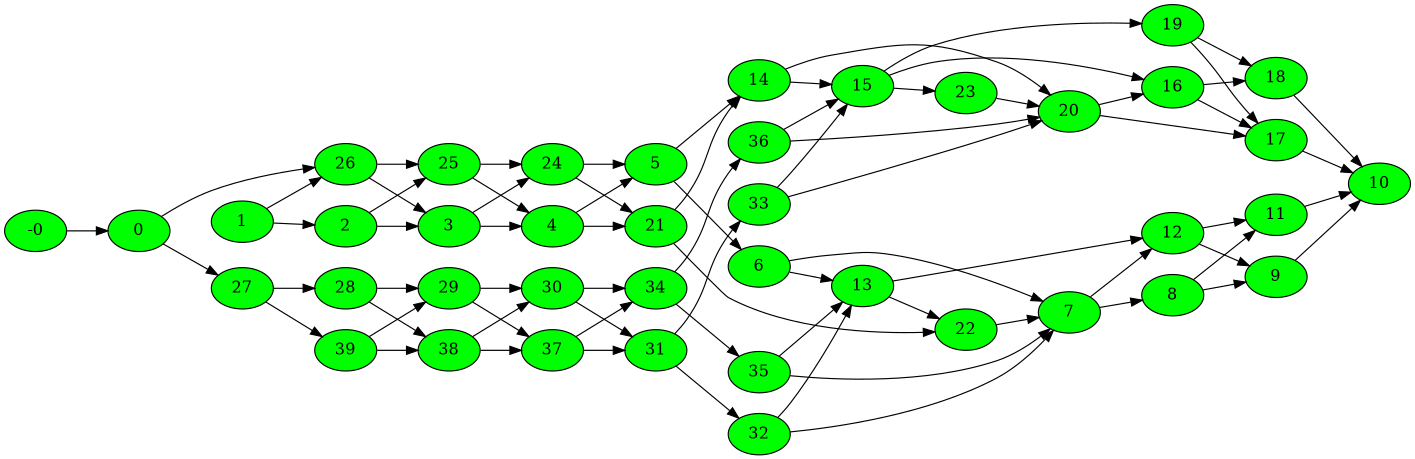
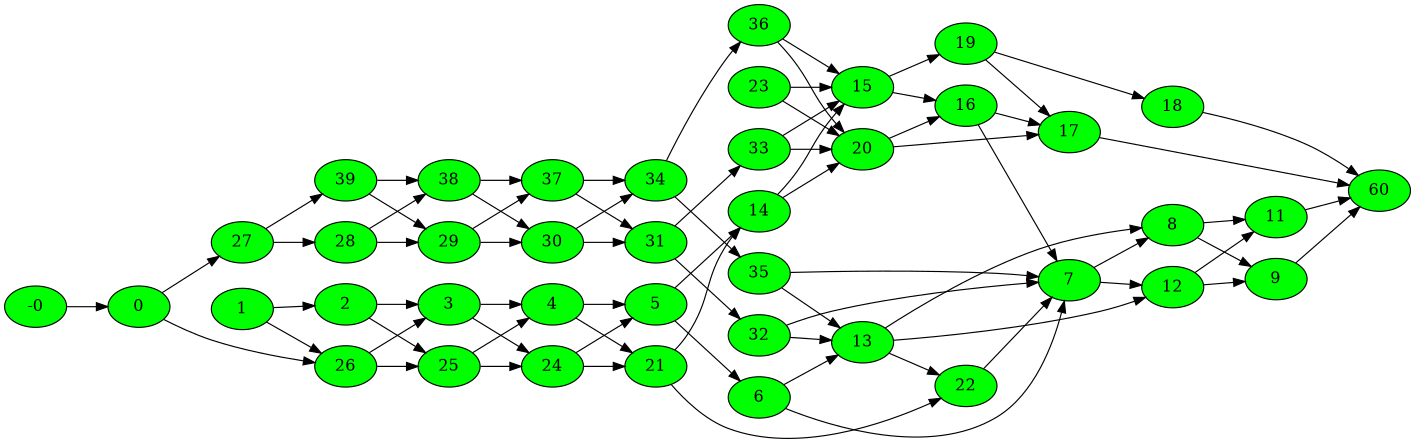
edge "16" -> "18": now "16" -> "7"
edge "15" -> "23": reversed
node "10": label "10" -> "60"
edge "13" -> "8": added
